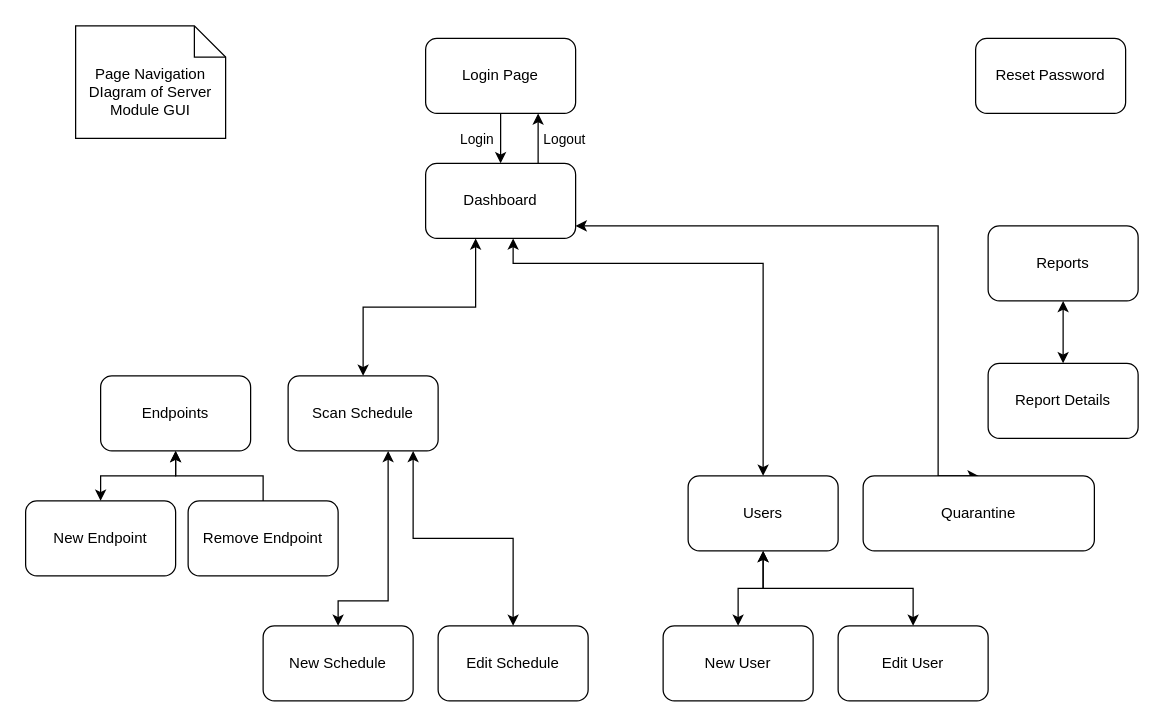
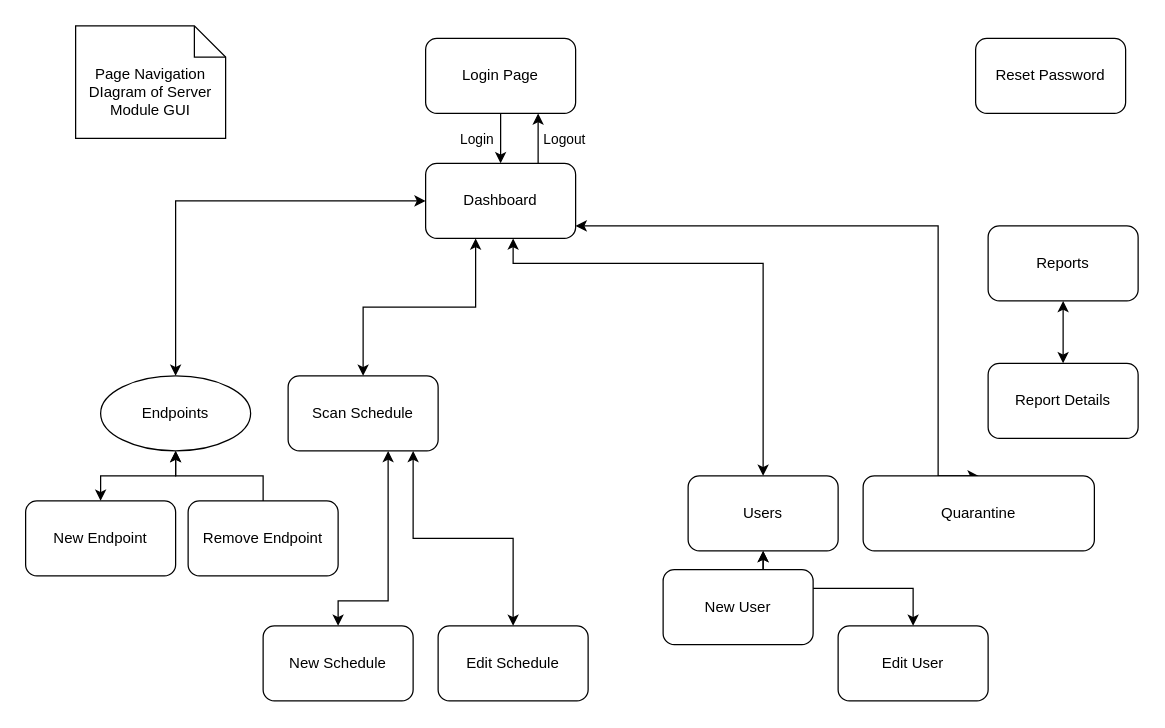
edge "Dashboard" -- "Endpoints": added
node "Endpoints": shape rounded rectangle -> ellipse
node "New User": moved (738, 663) -> (738, 607)
